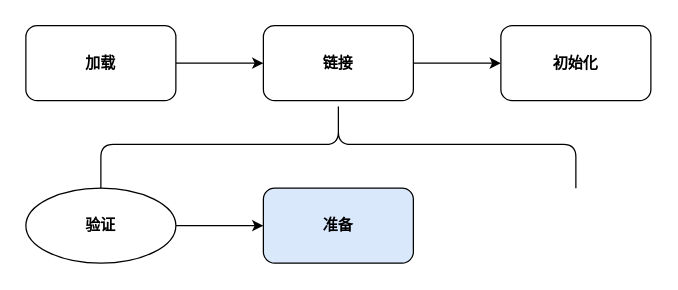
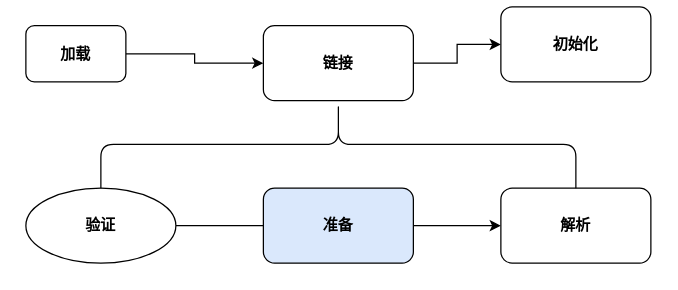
node "加载": size 150x75 -> 100x56
node "初始化": moved (576, 63) -> (576, 44)
edge "验证" -> "准备": arrowhead classic -> none
edge "准备" -> "解析": added
node "解析": added
